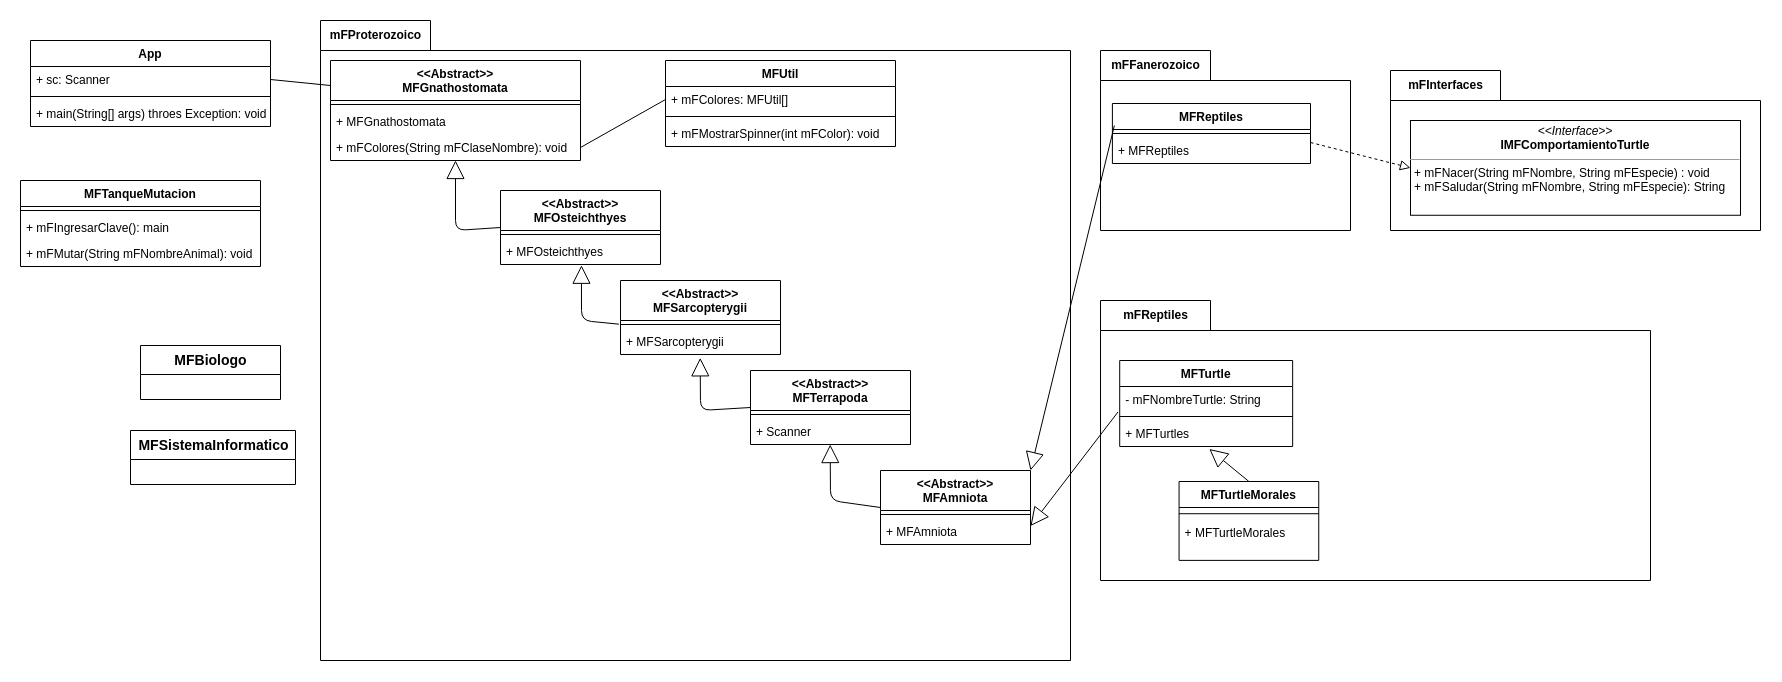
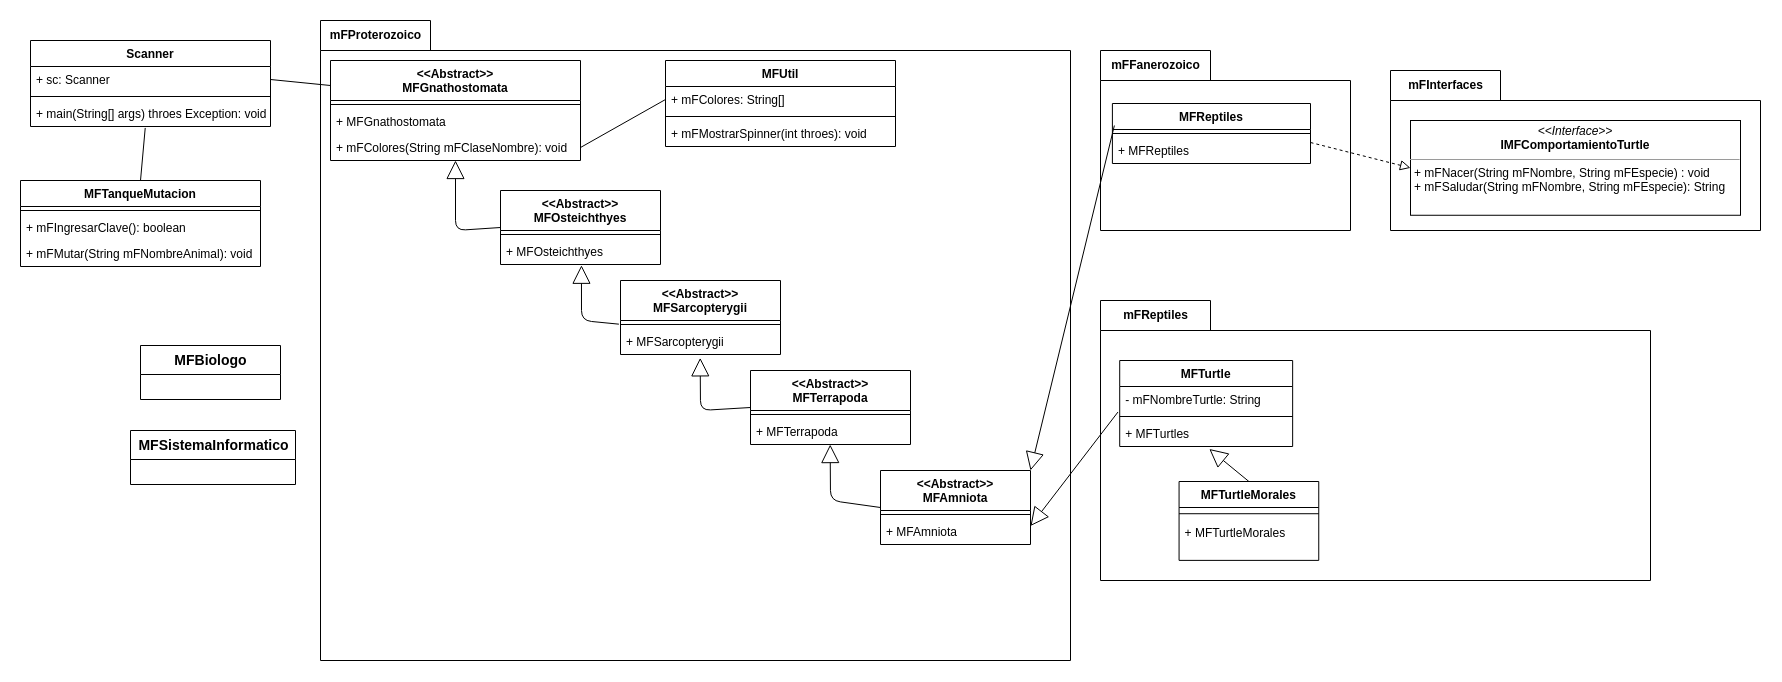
node "App": label "App" -> "Scanner"
node "+ mFColores: MFUtil[]": label "+ mFColores: MFUtil[]" -> "+ mFColores: String[]"
node "+ mFMostrarSpinner(int mFColor): void": label "+ mFMostrarSpinner(int mFColor): void" -> "+ mFMostrarSpinner(int throes): void"
edge "+ main(String[] args) throes Exception: void" -- "MFTanqueMutacion": added
node "+ mFIngresarClave(): main": label "+ mFIngresarClave(): main" -> "+ mFIngresarClave(): boolean"
node "+ Scanner": label "+ Scanner" -> "+ MFTerrapoda"
